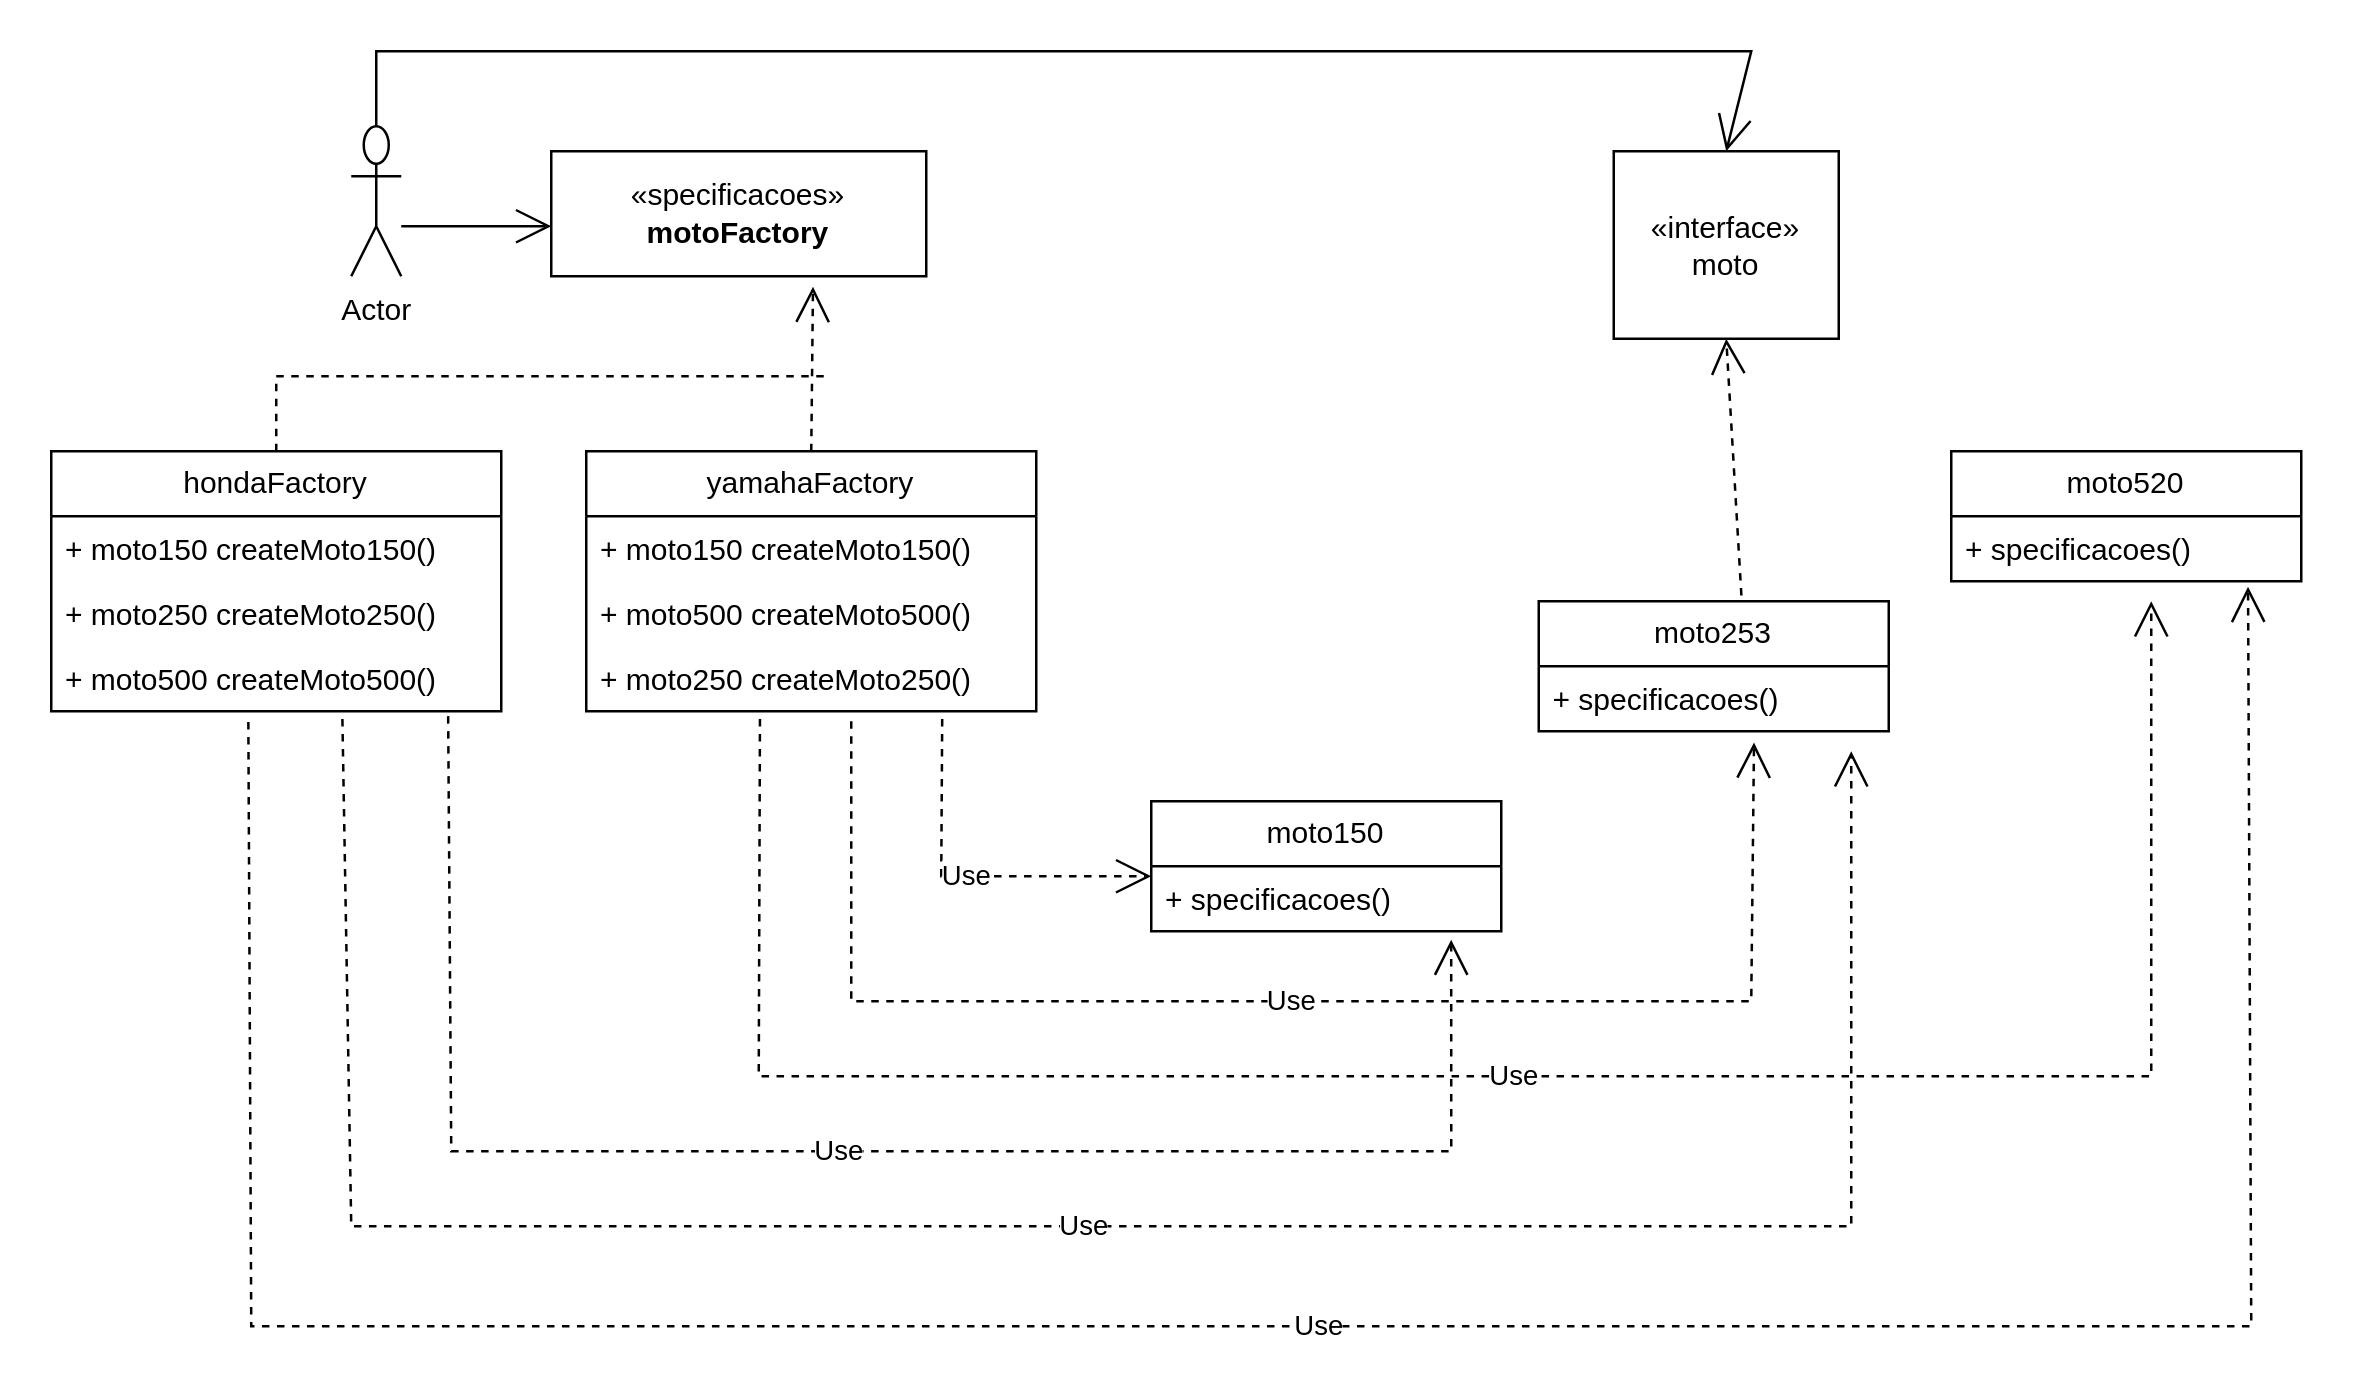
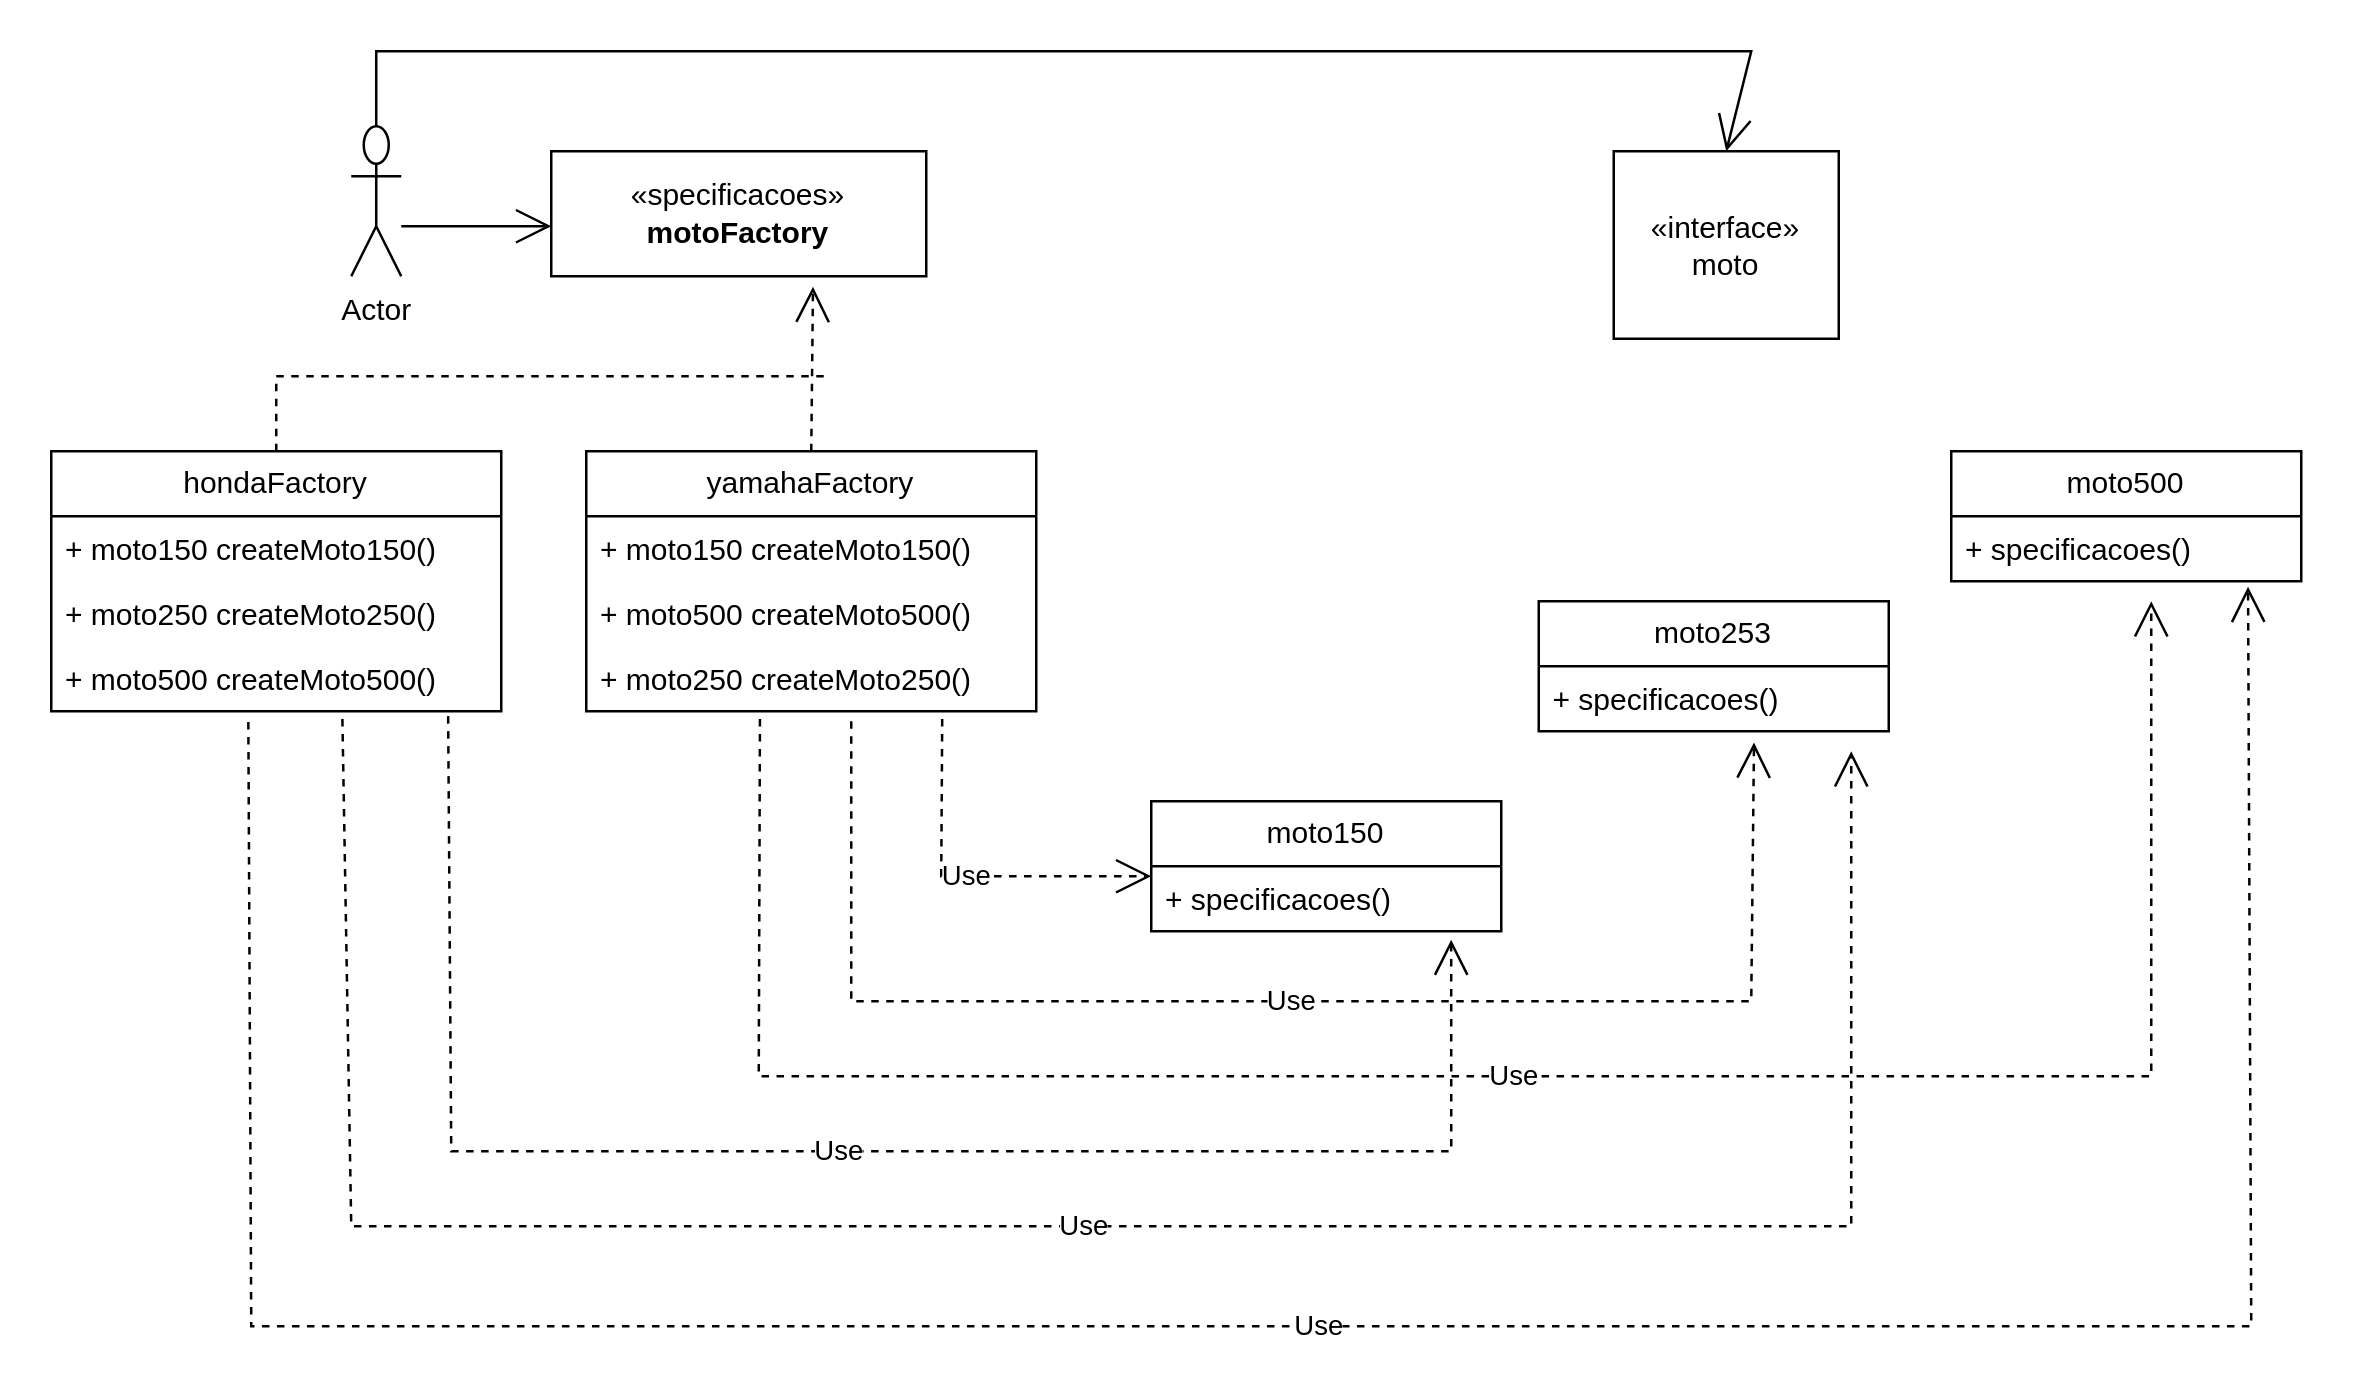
edge "moto253" -> "«interface» moto": removed
node "moto520": label "moto520" -> "moto500"
